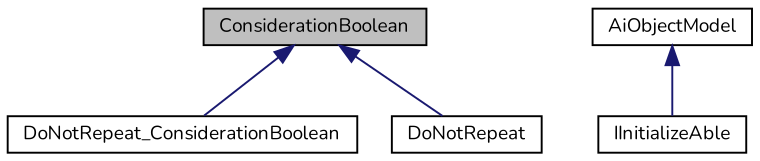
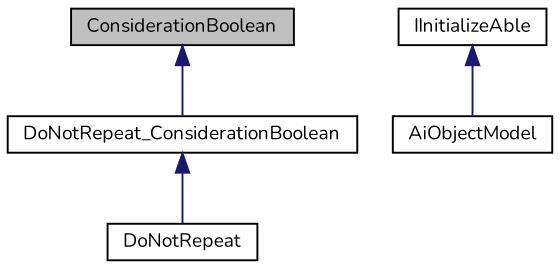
edge "DoNotRepeat" -> "ConsiderationBoolean": now "DoNotRepeat" -> "DoNotRepeat_ConsiderationBoolean"
edge "IInitializeAble" -> "AiObjectModel": reversed
